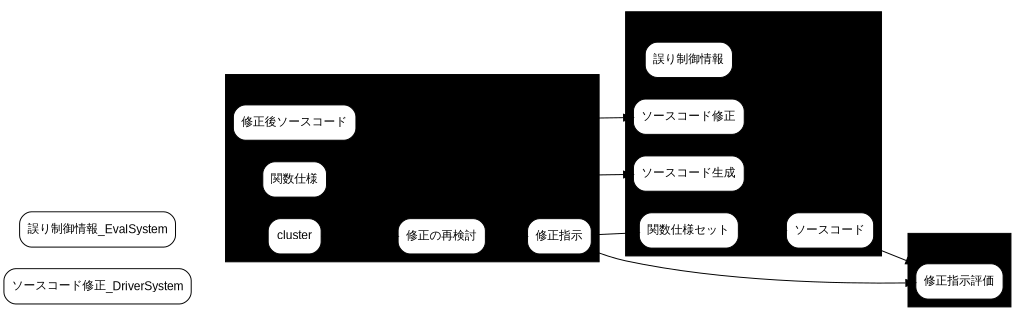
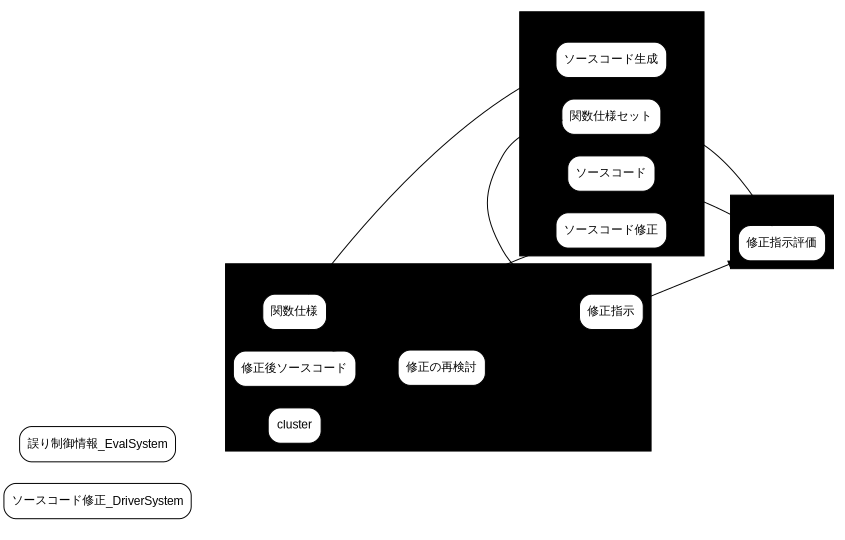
node "誤り制御情報": removed
edge "修正後ソースコード" -> "ソースコード修正": reversed
edge "関数仕様セット" -> "ソースコード": now "関数仕様セット" -> "修正指示評価"
